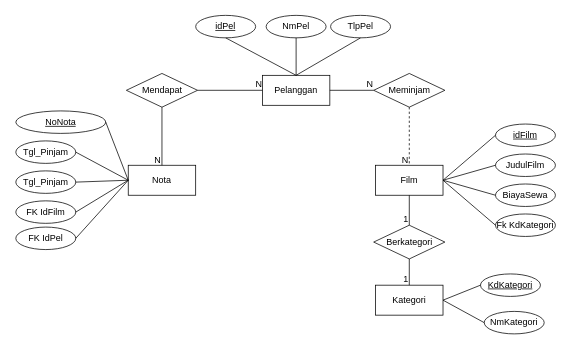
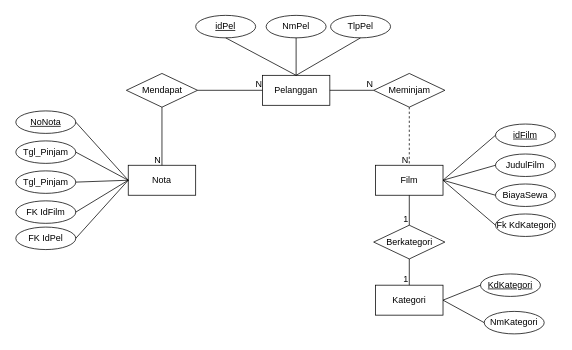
node "NoNota": size 90x23 -> 60x23
